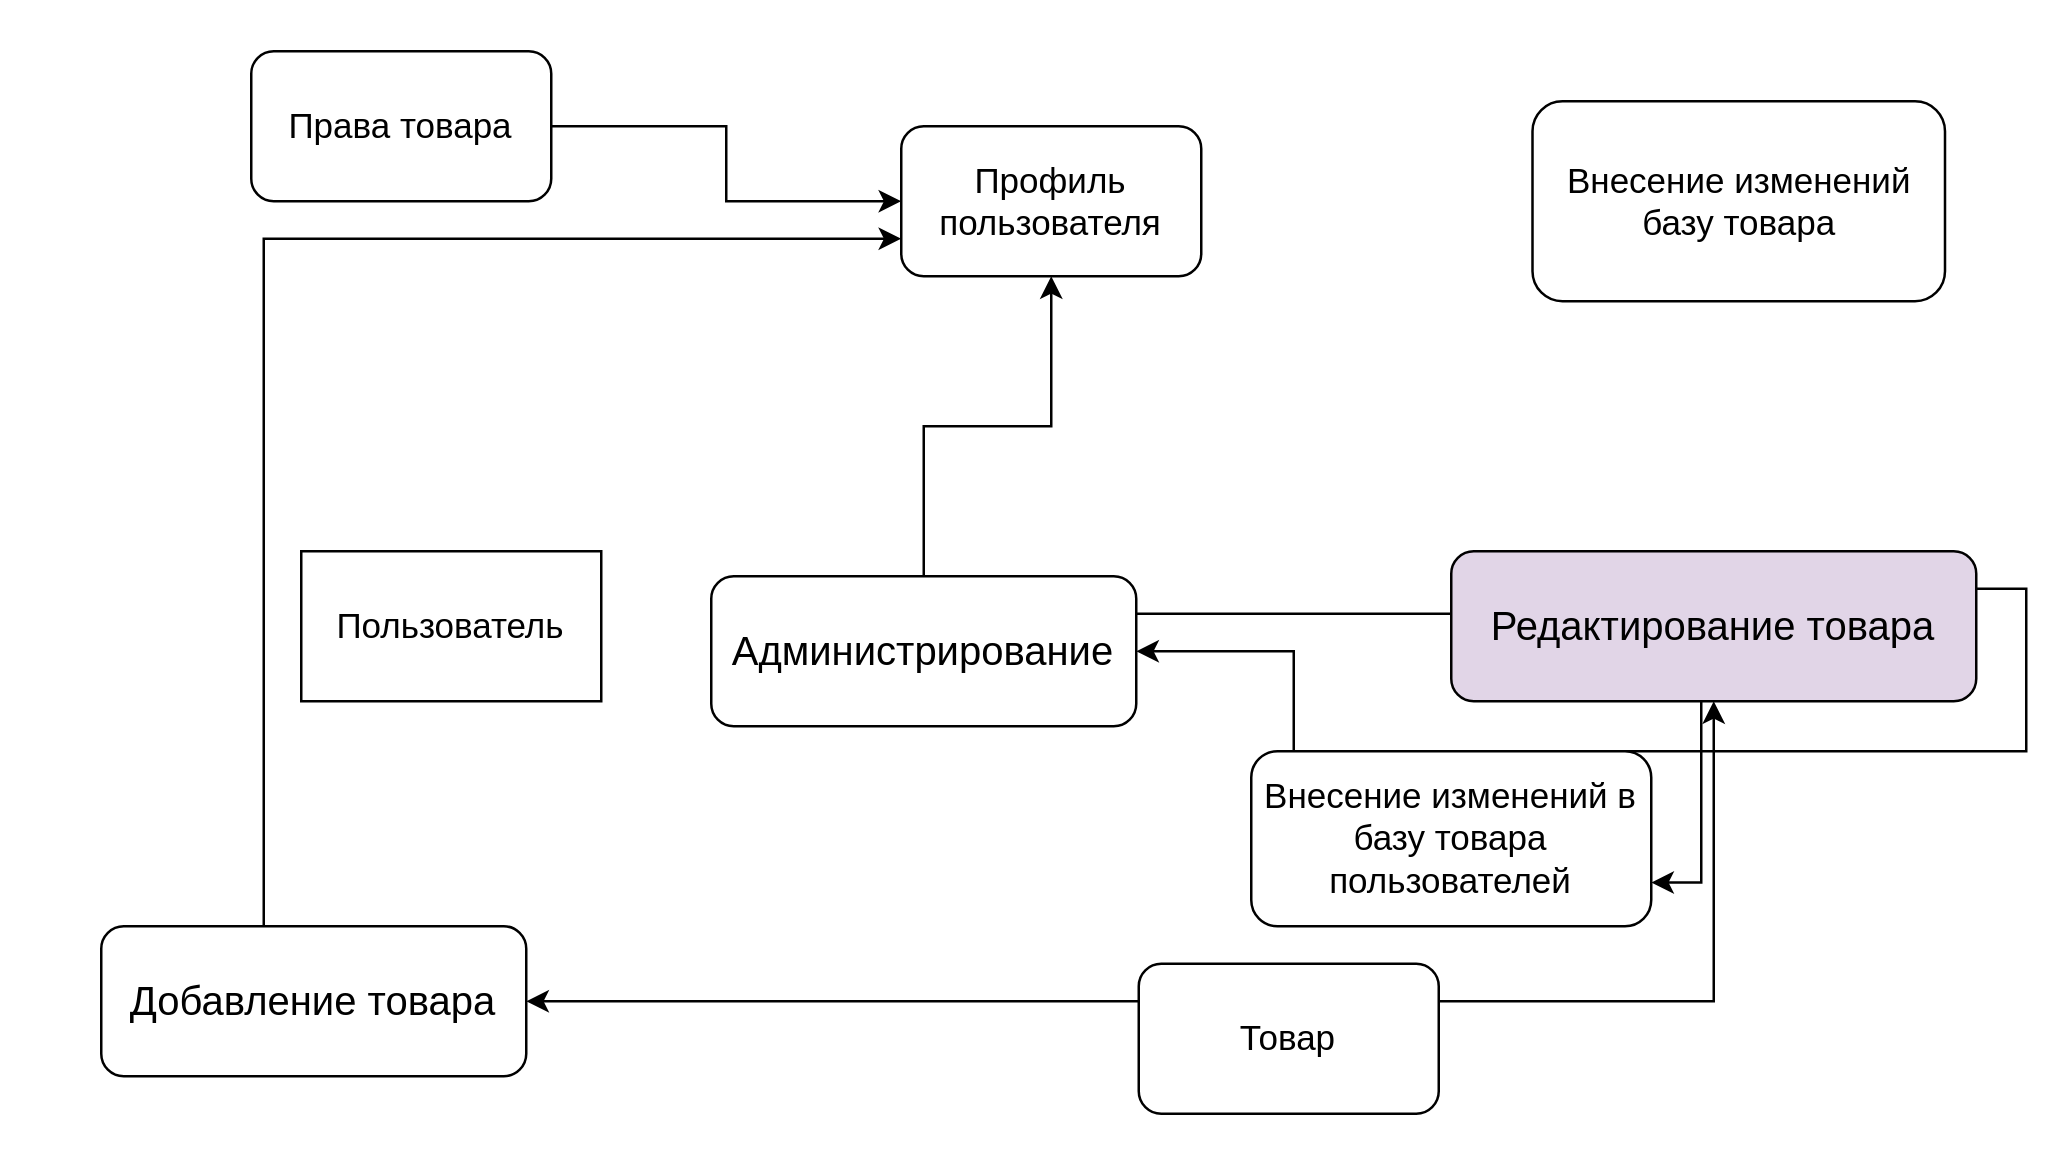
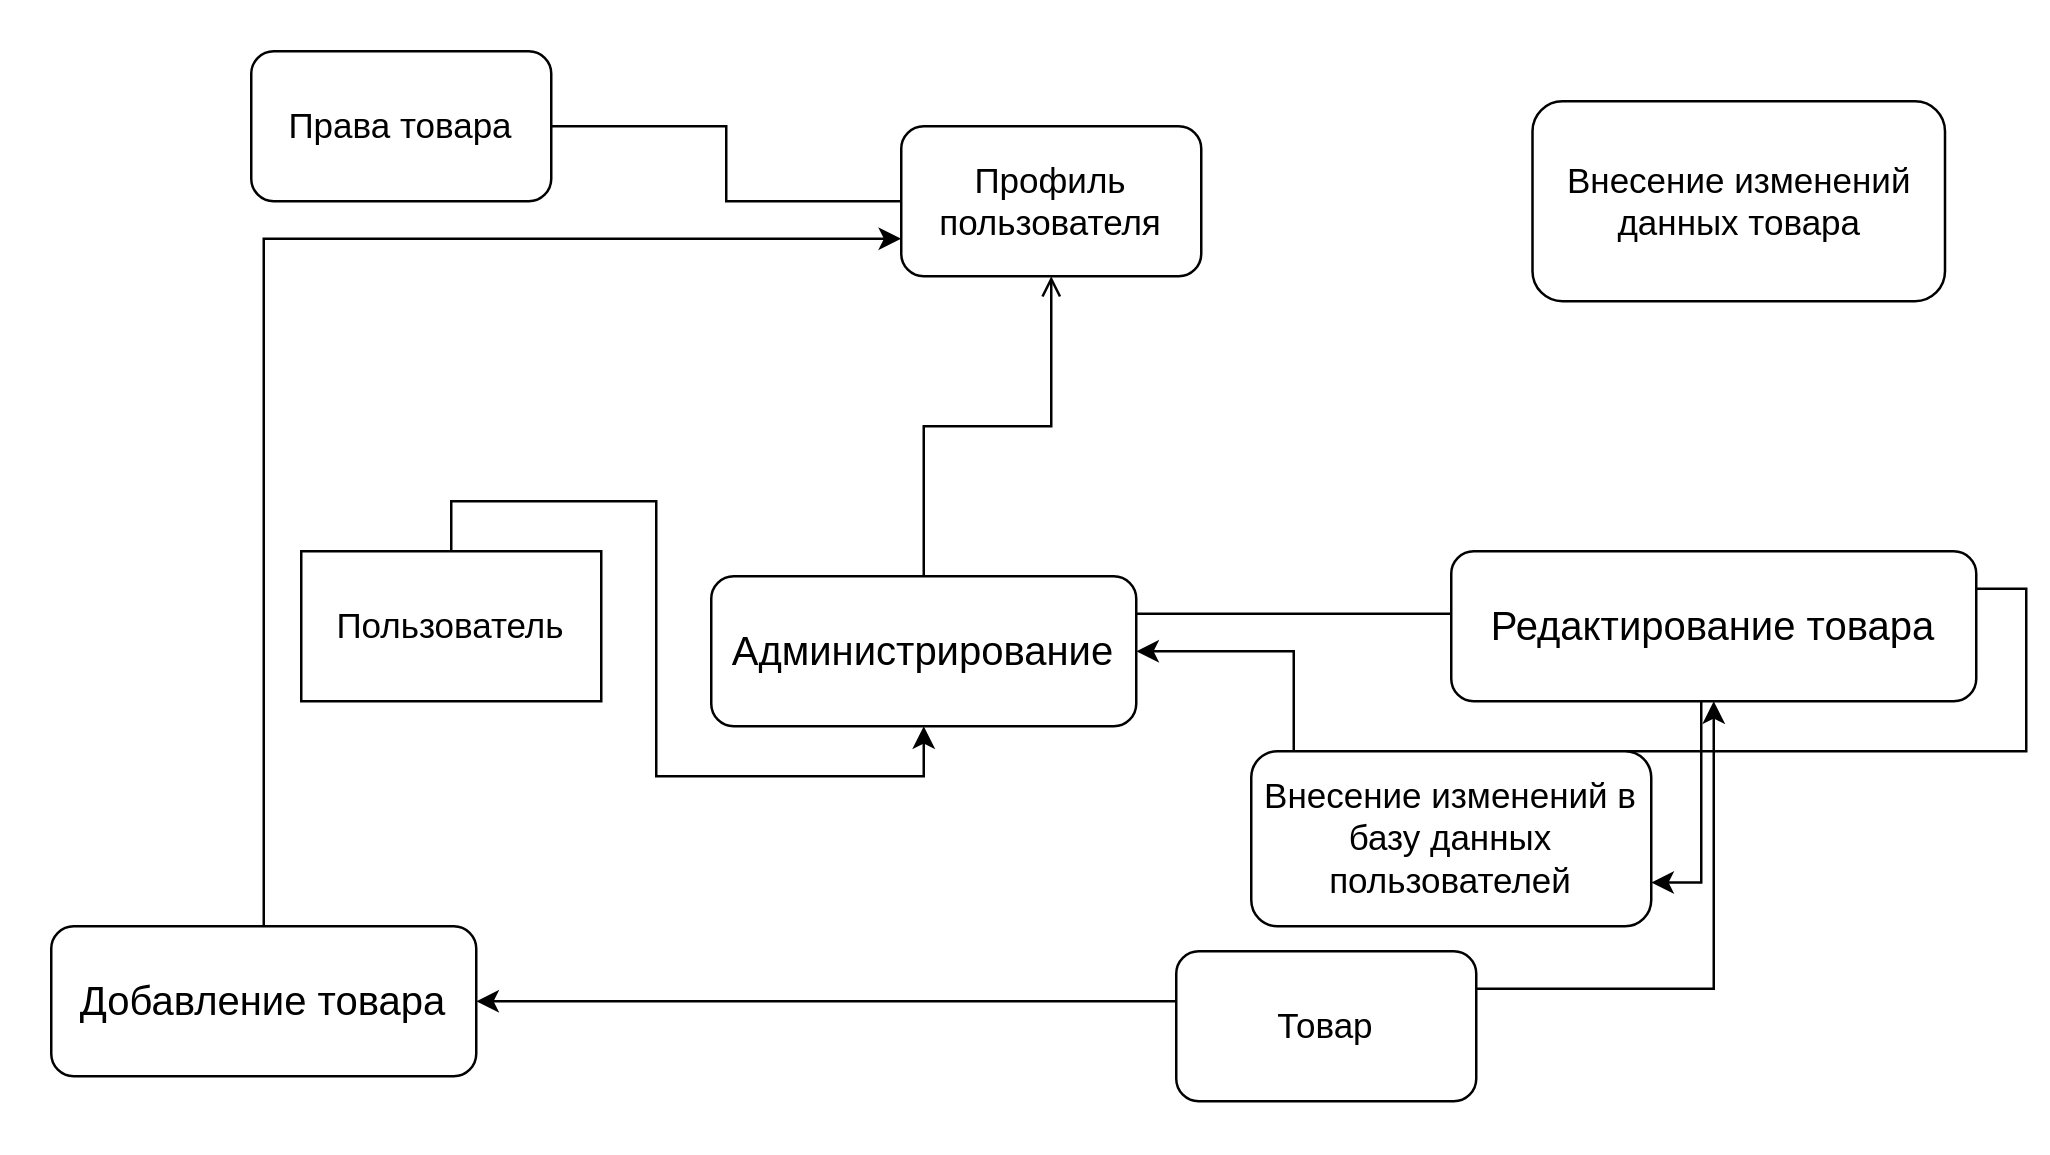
edge "Права товара" -> "Профиль пользователя": arrowhead classic -> none
node "Внесение изменений базу товара": label "Внесение изменений базу товара" -> "Внесение изменений данных товара"
edge "Администрирование" -> "Профиль пользователя": arrowhead classic -> open
node "Редактирование товара": fillcolor #e1d5e7 -> #ffffff
edge "Пользователь" -> "Администрирование": added
node "Внесение изменений в базу товара пользователей": label "Внесение изменений в базу товара пользователей" -> "Внесение изменений в базу данных пользователей"
node "Добавление товара": moved (314, 1001) -> (264, 1001)
node "Товар": moved (1289, 1039) -> (1326, 1026)
